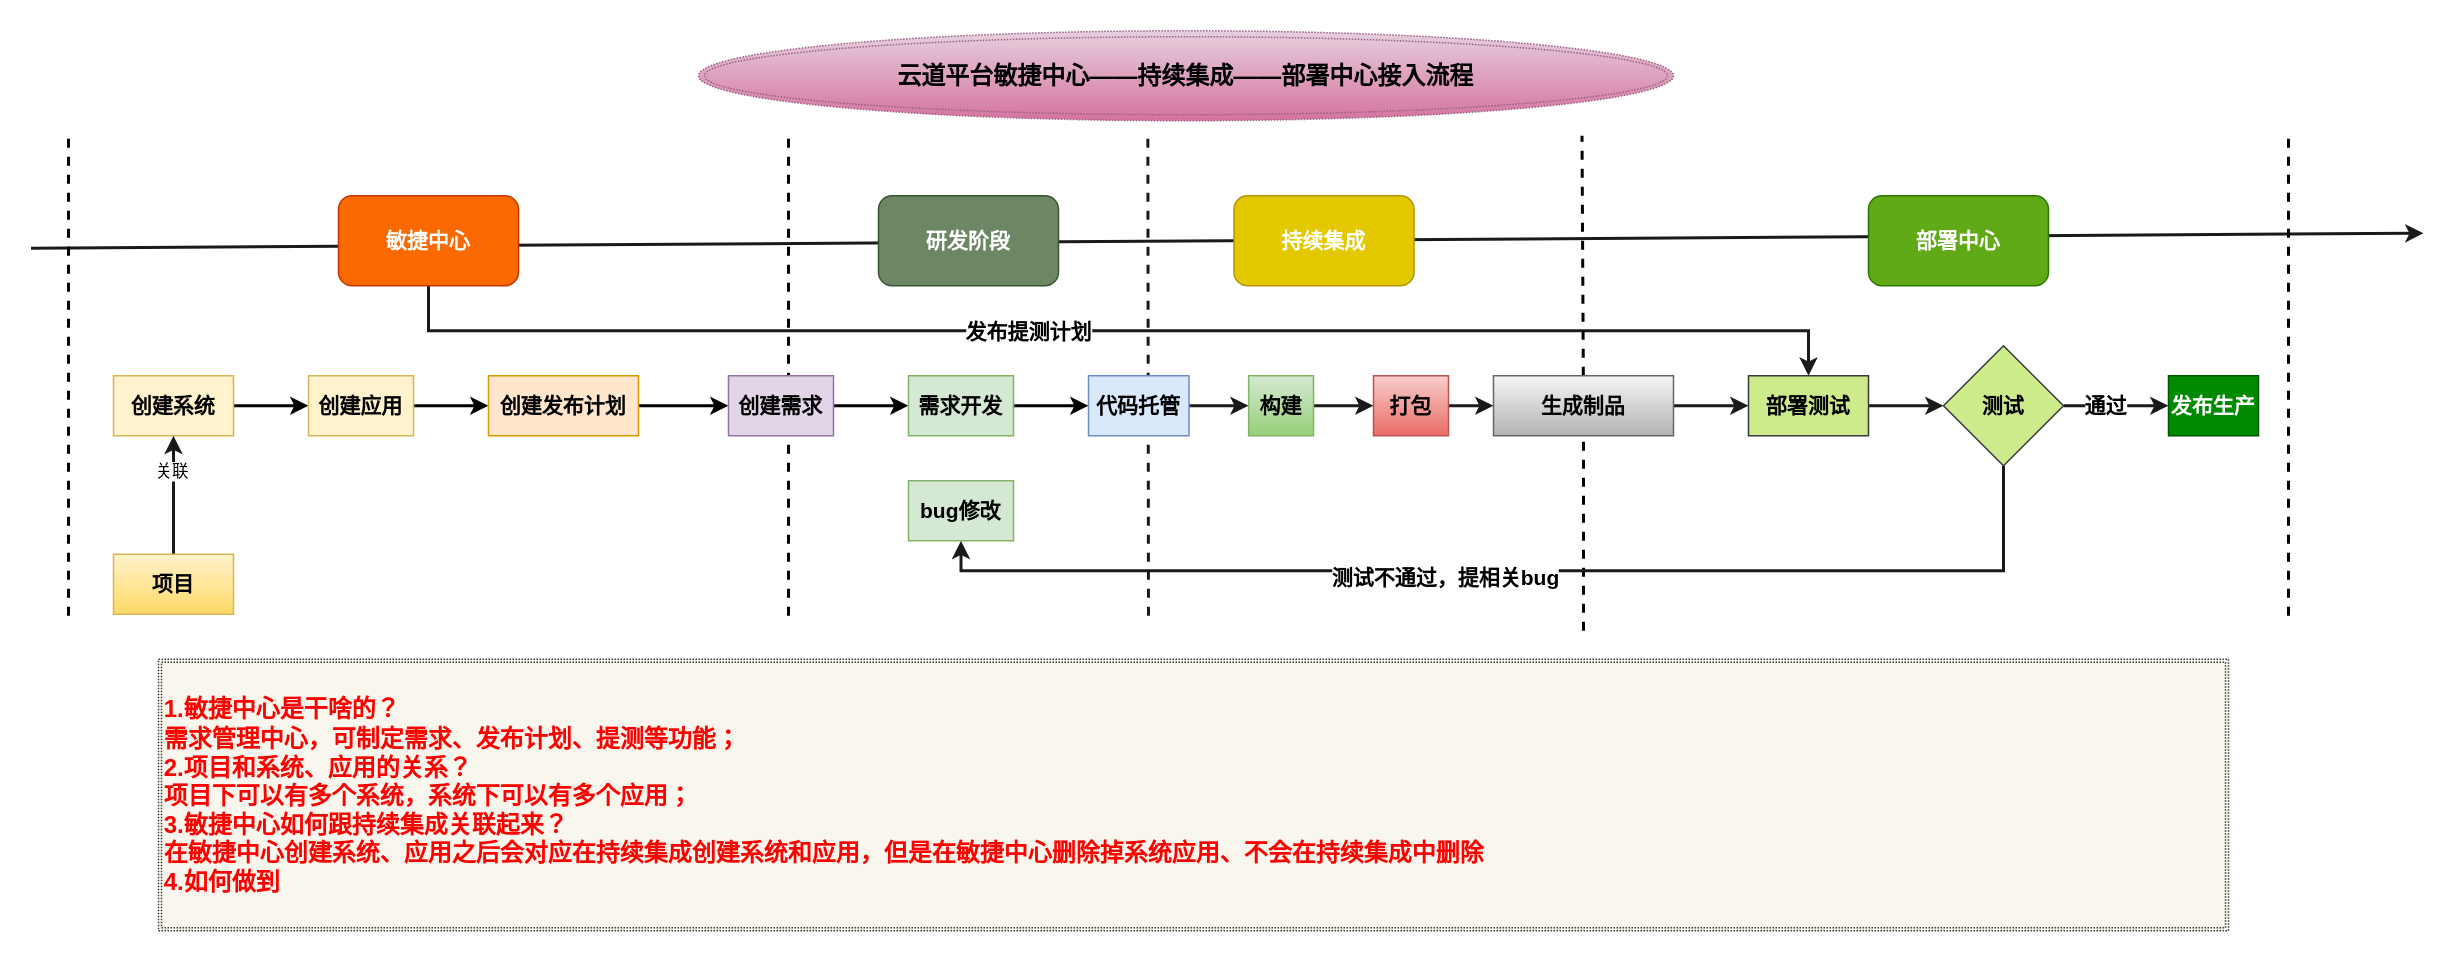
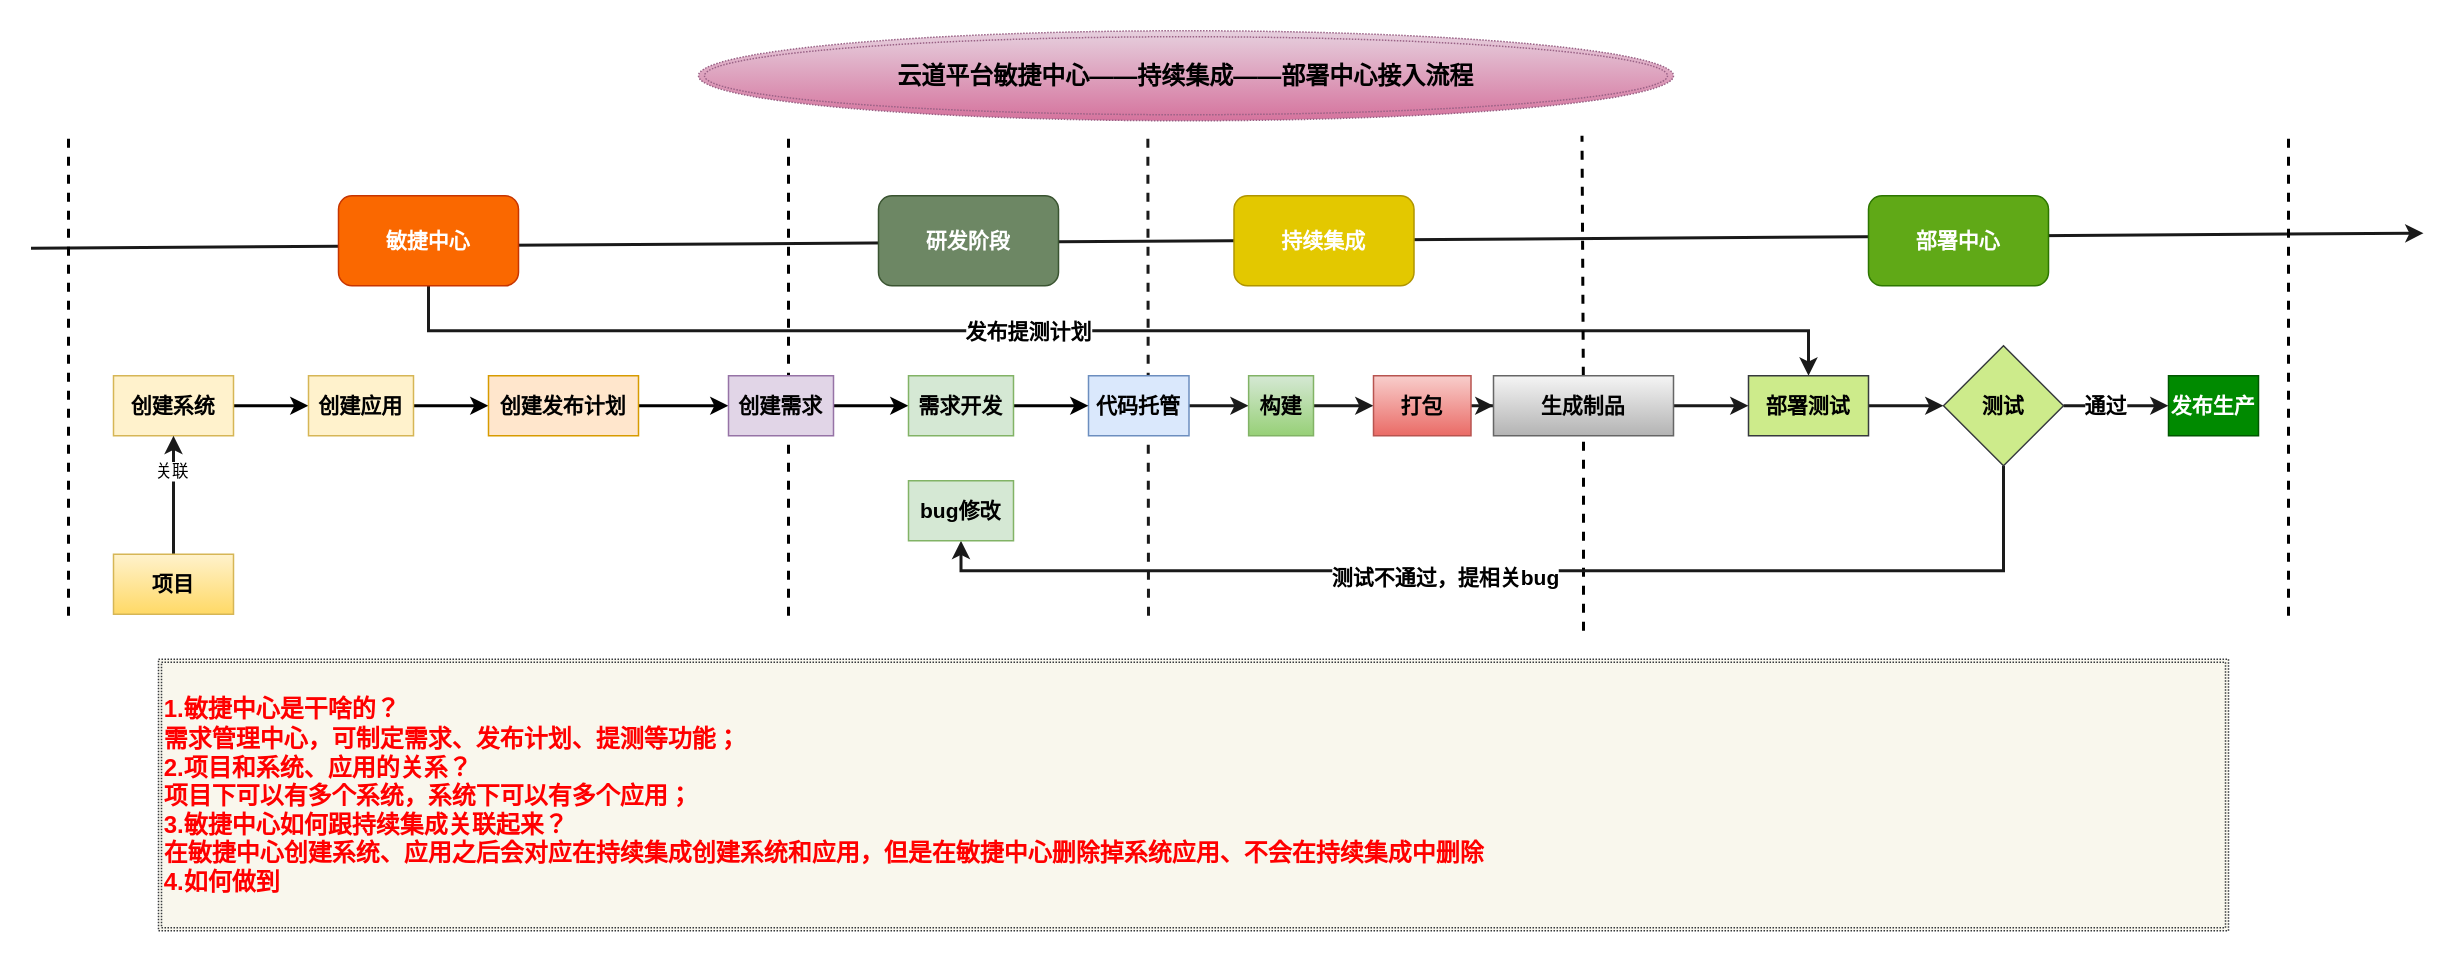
node "打包": size 75x60 -> 98x60
